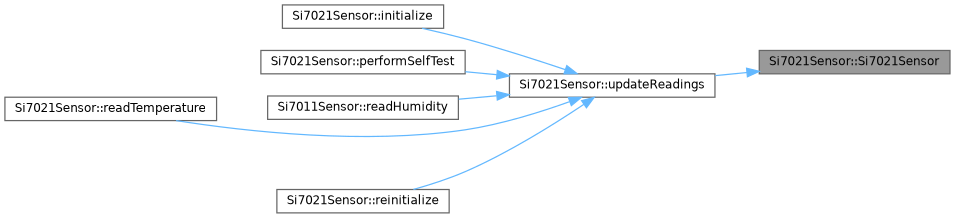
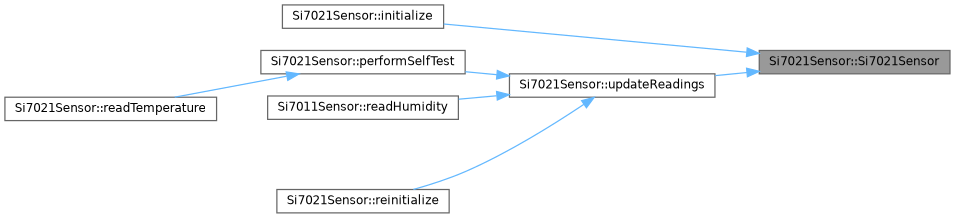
edge "Si7021Sensor::initialize" -> "Si7021Sensor::updateReadings": now "Si7021Sensor::initialize" -> "Si7021Sensor::Si7021Sensor"
edge "Si7021Sensor::readTemperature" -> "Si7021Sensor::updateReadings": now "Si7021Sensor::readTemperature" -> "Si7021Sensor::performSelfTest"
